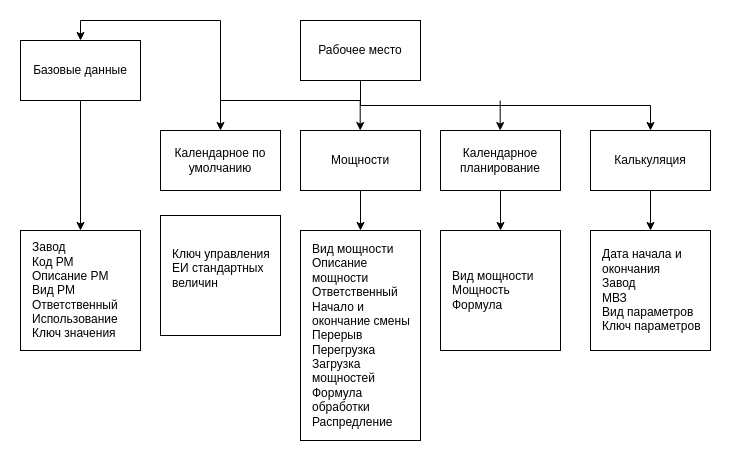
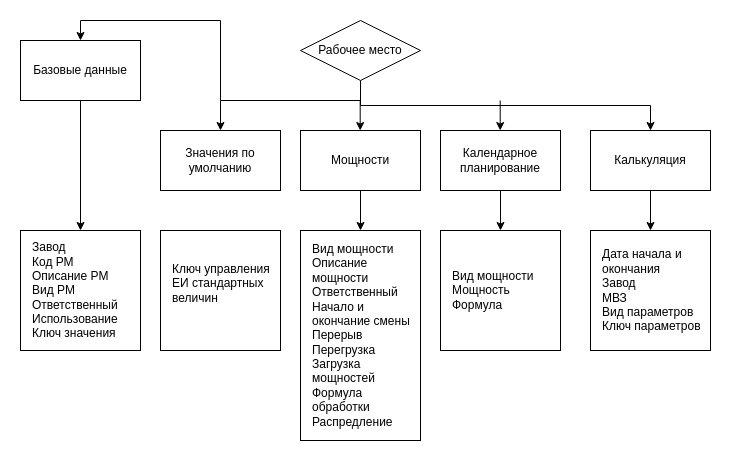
node "Рабочее место": shape rectangle -> diamond
node "Календарное по умолчанию": label "Календарное по умолчанию" -> "Значения по умолчанию"
node "Ключ управления ЕИ стандартных величин": moved (221, 276) -> (221, 291)
